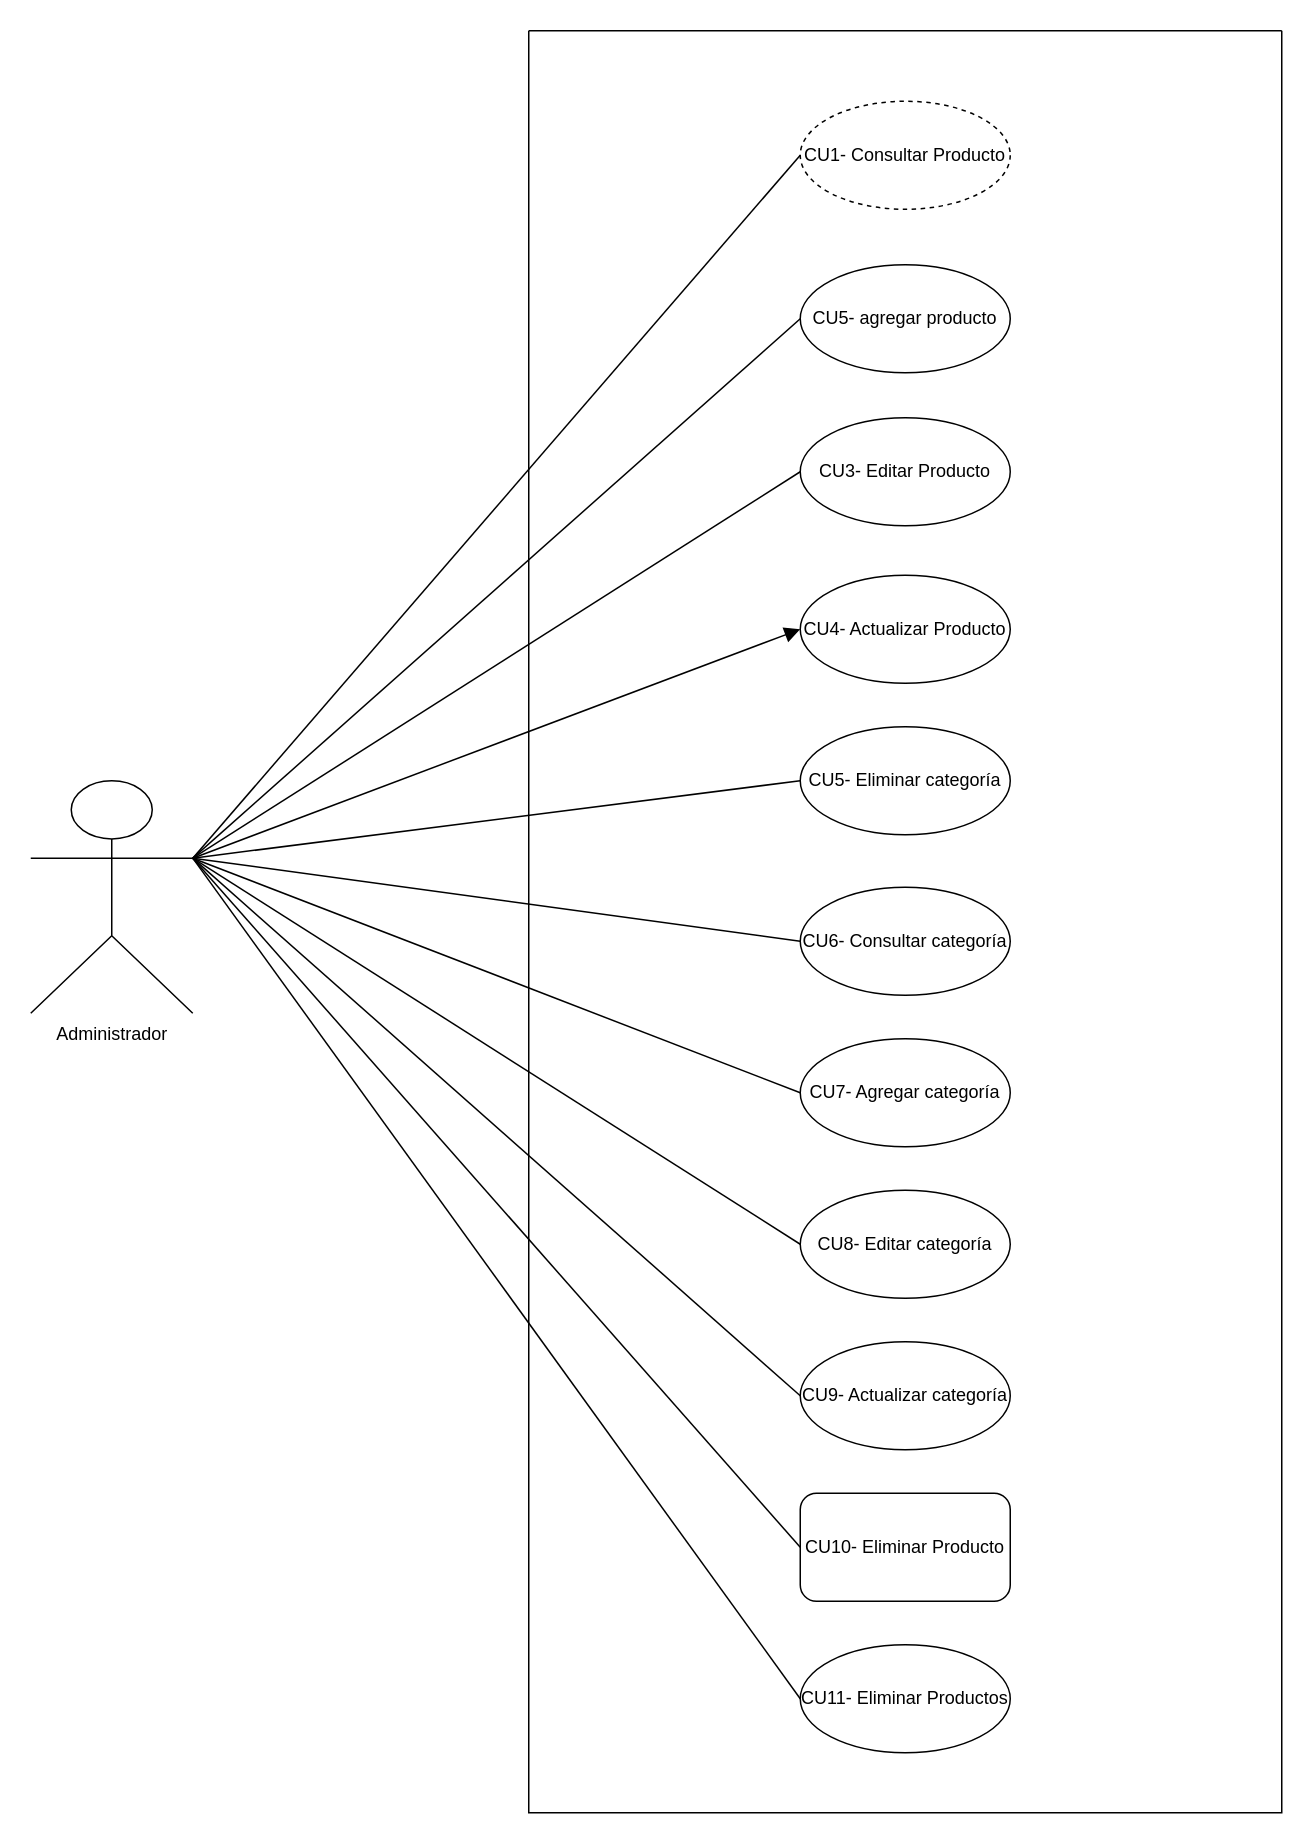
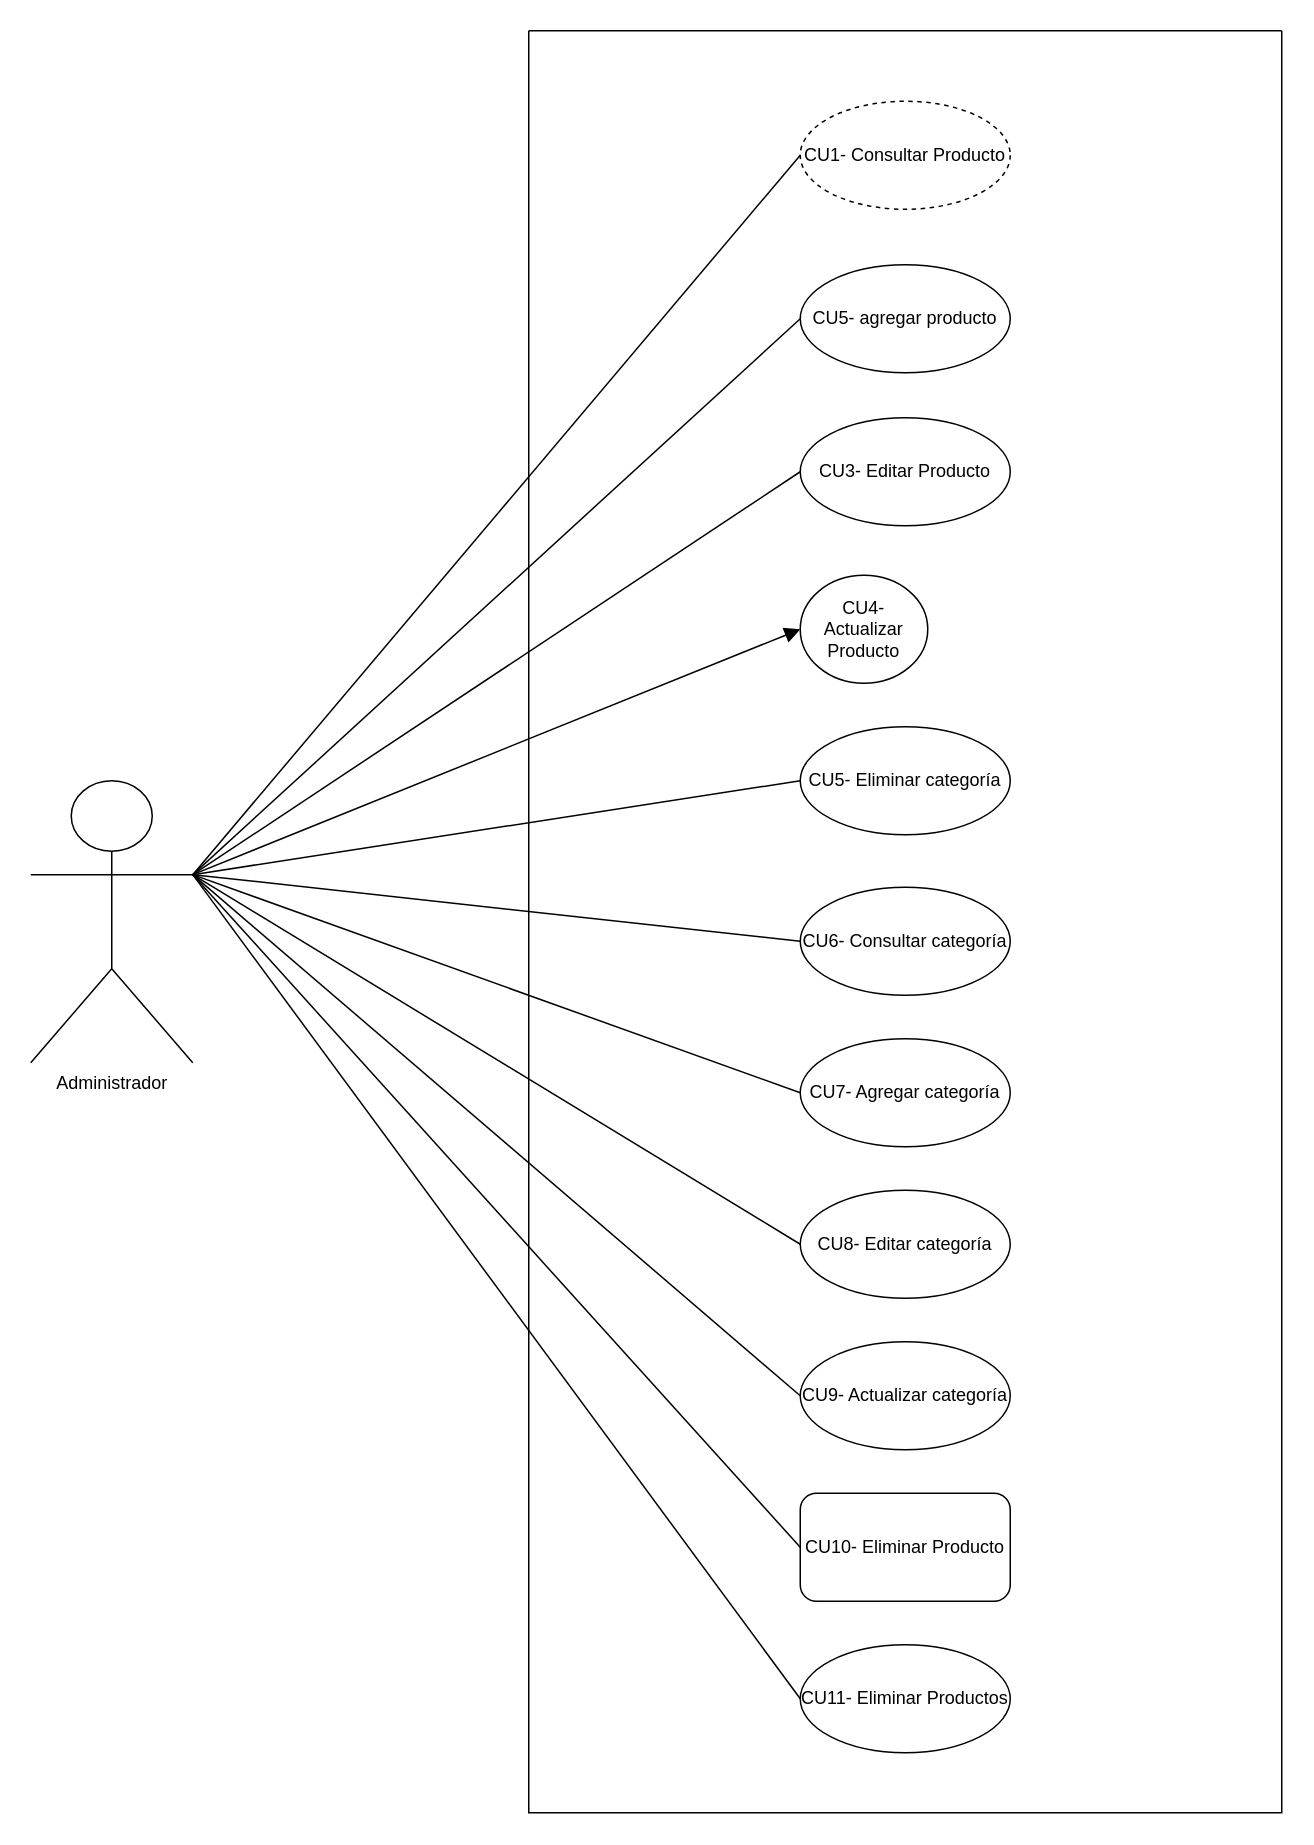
node "CU4- Actualizar Producto": size 210x108 -> 128x108
node "Administrador": size 162x233 -> 162x282
